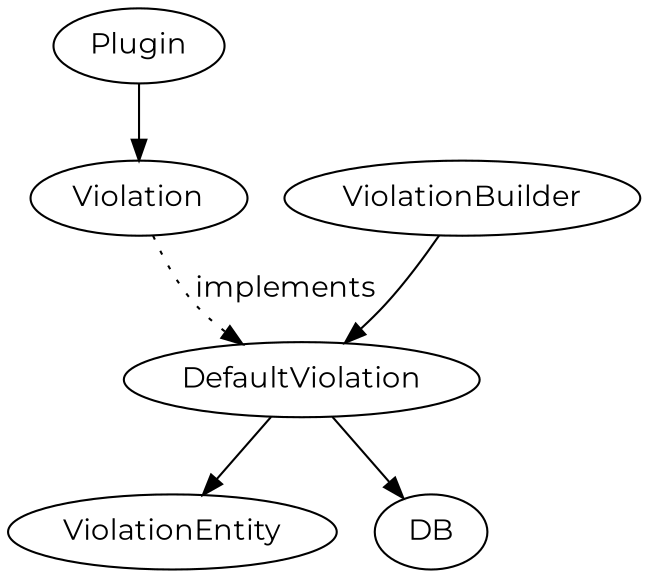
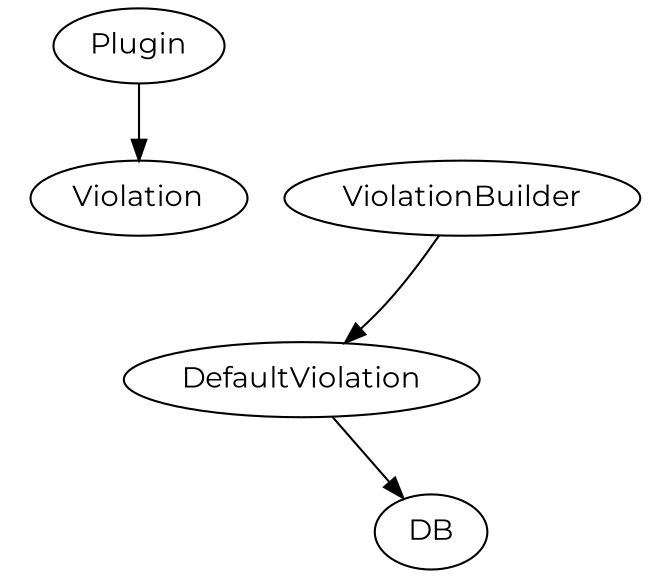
edge "Violation" -> "DefaultViolation": removed, label "implements"
node "ViolationEntity": removed
